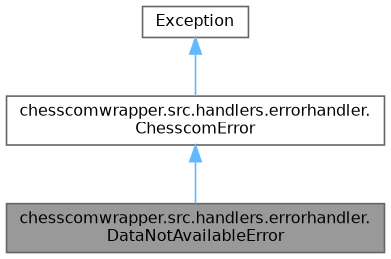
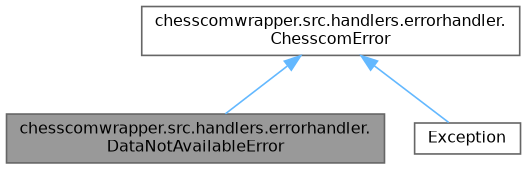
edge "chesscomwrapper.src.handlers.errorhandler. ChesscomError" -> "Exception": reversed
